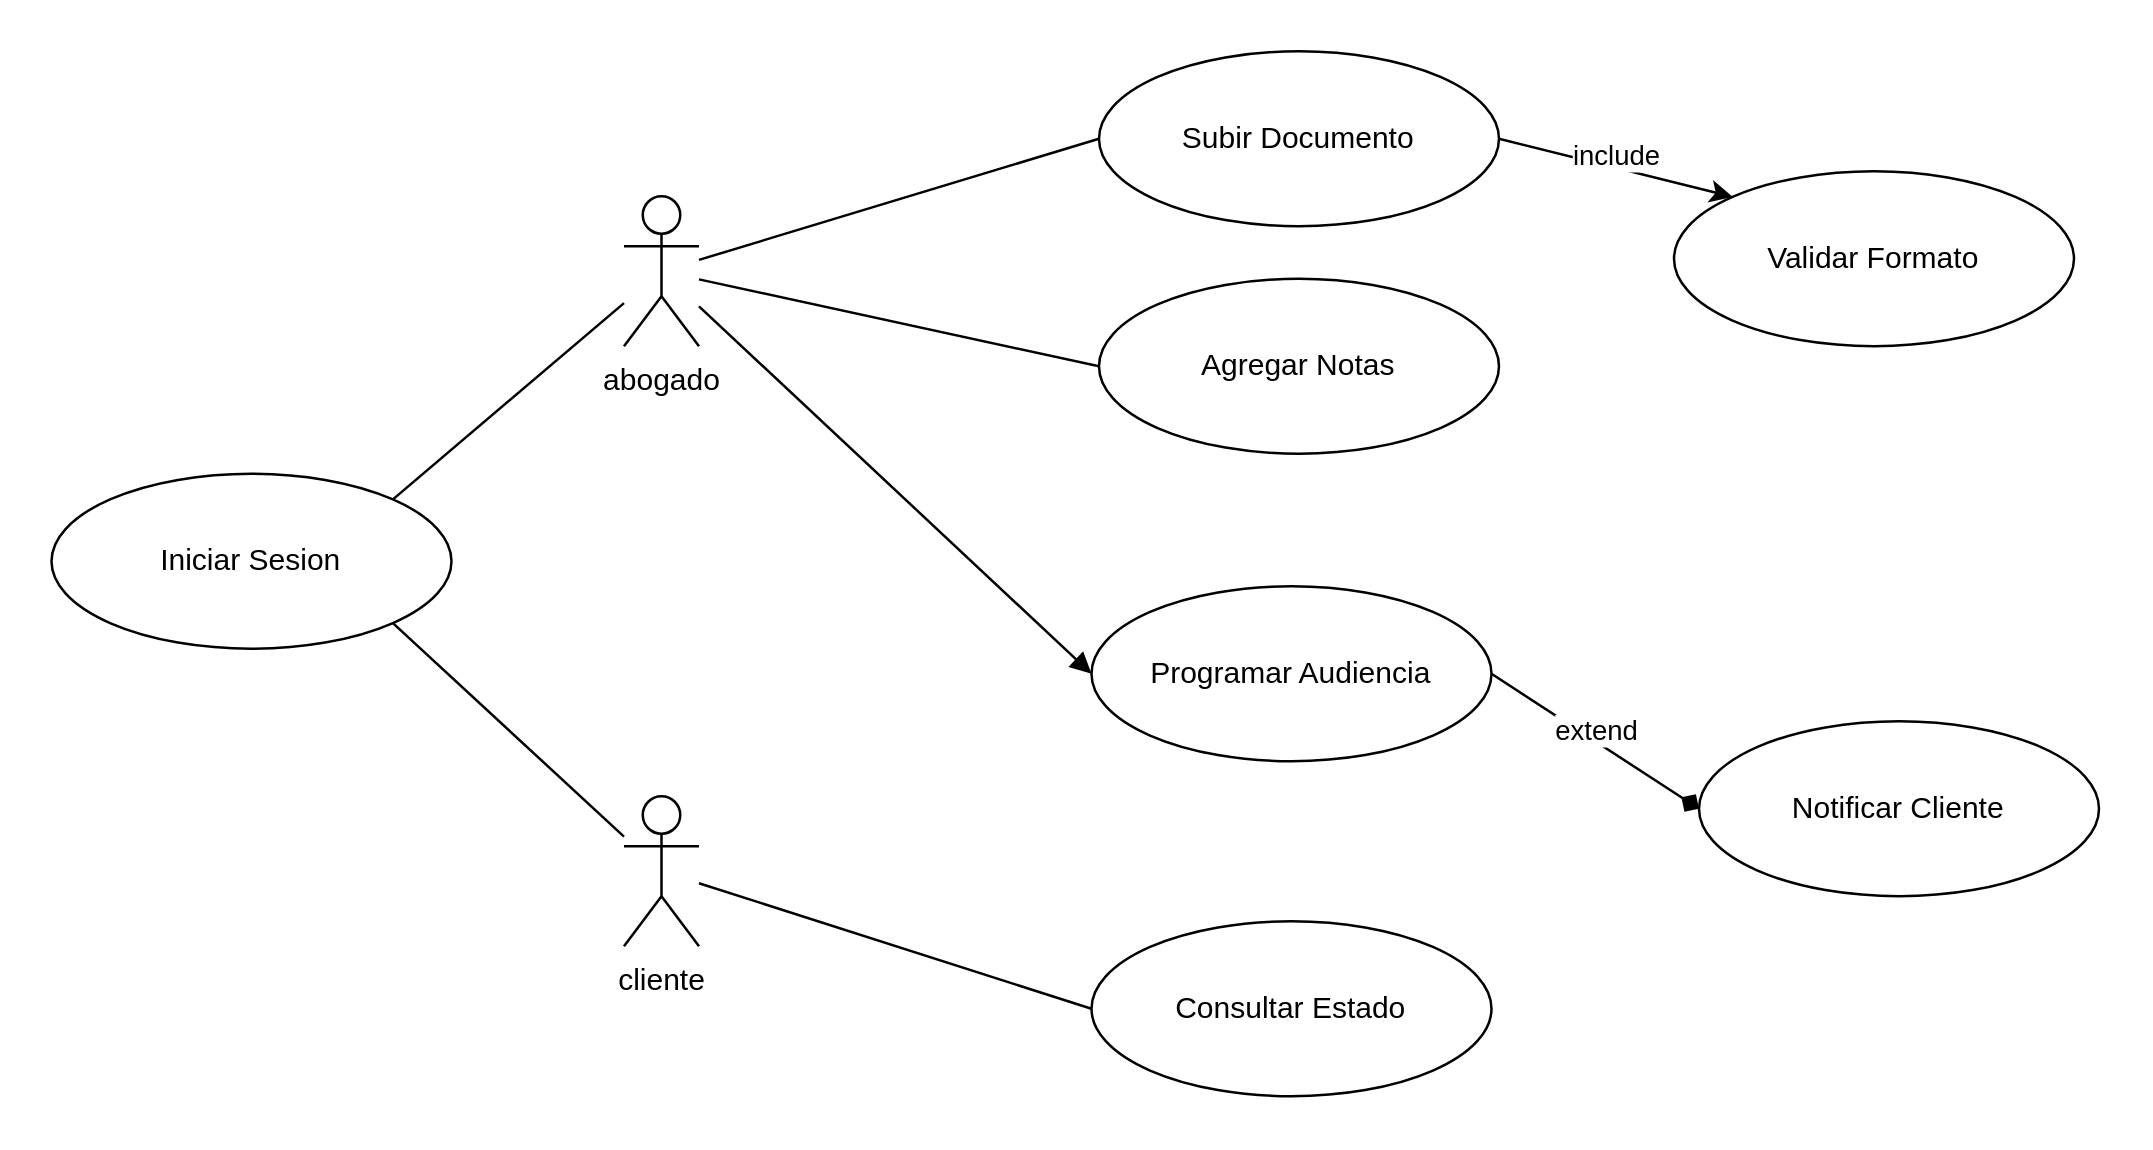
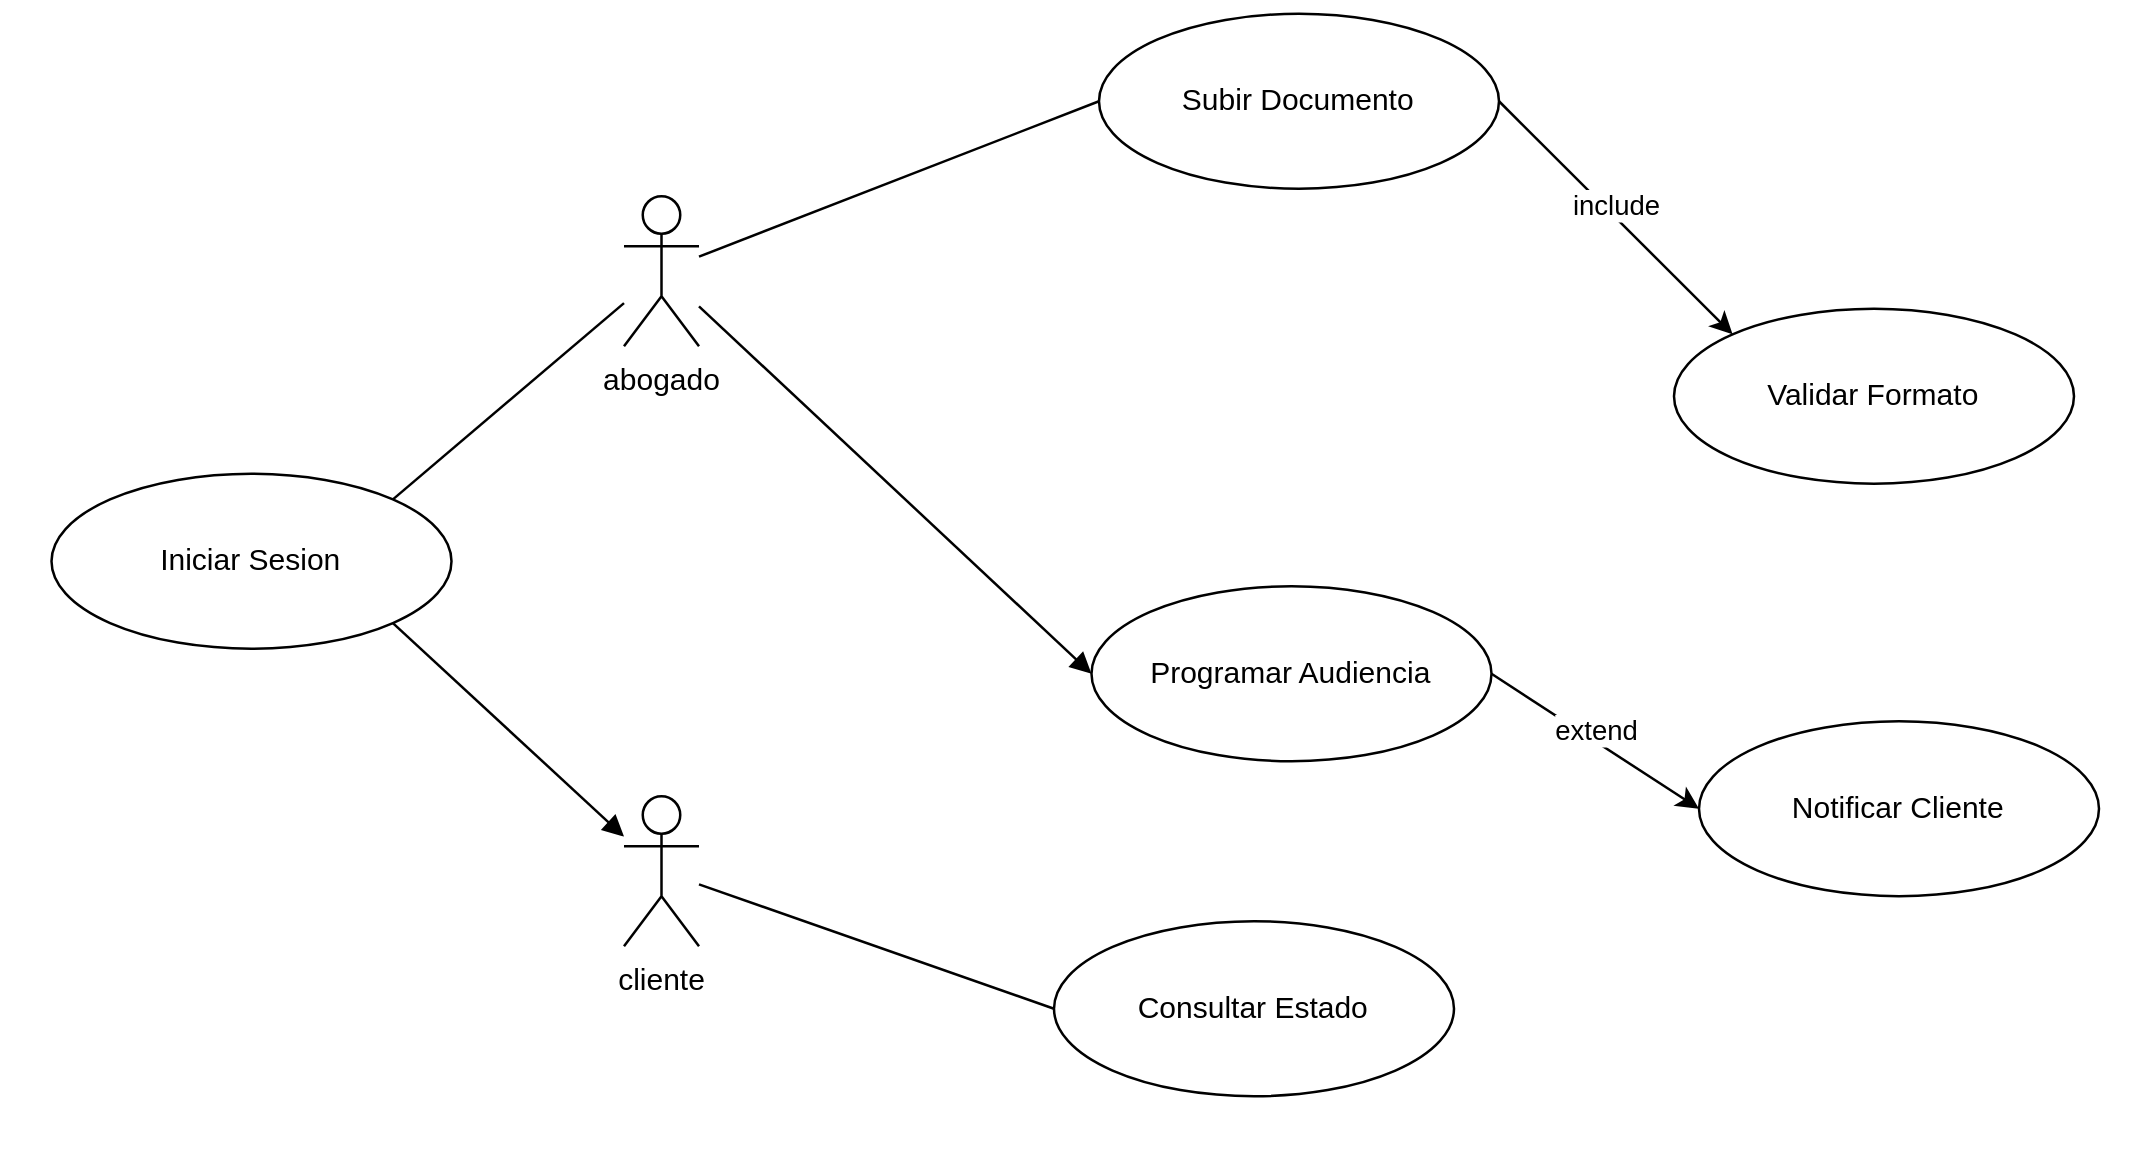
node "Subir Documento": moved (1299, 139) -> (1299, 101)
node "Validar Formato": moved (1874, 259) -> (1874, 396)
edge "abogado" -- "Agregar Notas": removed
node "Agregar Notas": removed
edge "Programar Audiencia" -> "Notificar Cliente": arrowhead diamond -> classic
edge "Iniciar Sesion" -- "cliente": arrowhead none -> block
node "Consultar Estado": moved (1291, 1009) -> (1254, 1009)
